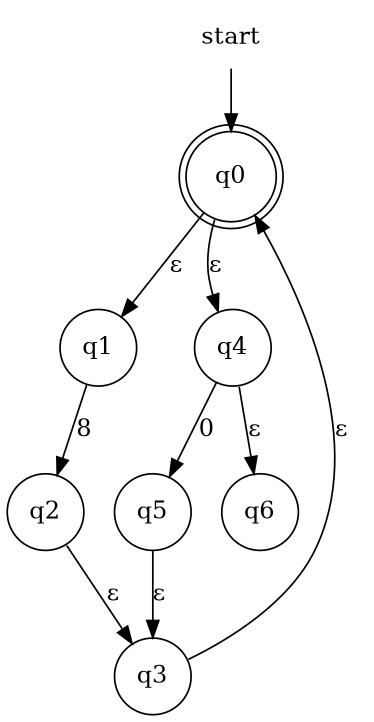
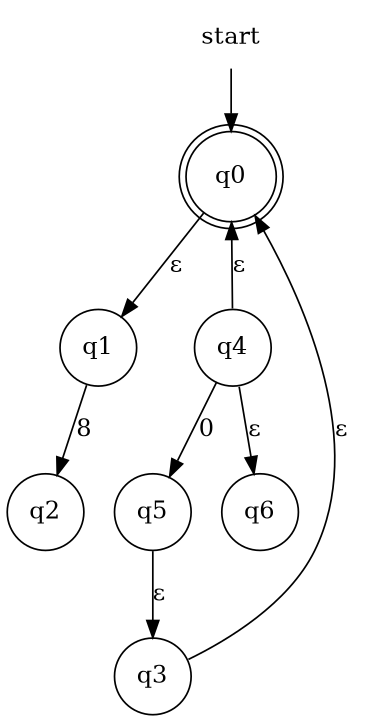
edge "q0" -> "q4": reversed
edge "q2" -> "q3": removed, label "ε"
